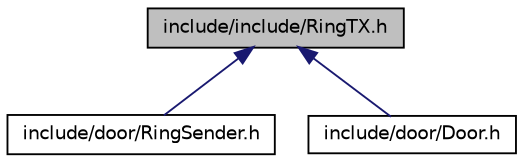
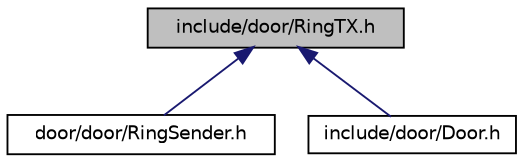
node "include/include/RingTX.h": label "include/include/RingTX.h" -> "include/door/RingTX.h"
node "include/door/RingSender.h": label "include/door/RingSender.h" -> "door/door/RingSender.h"
